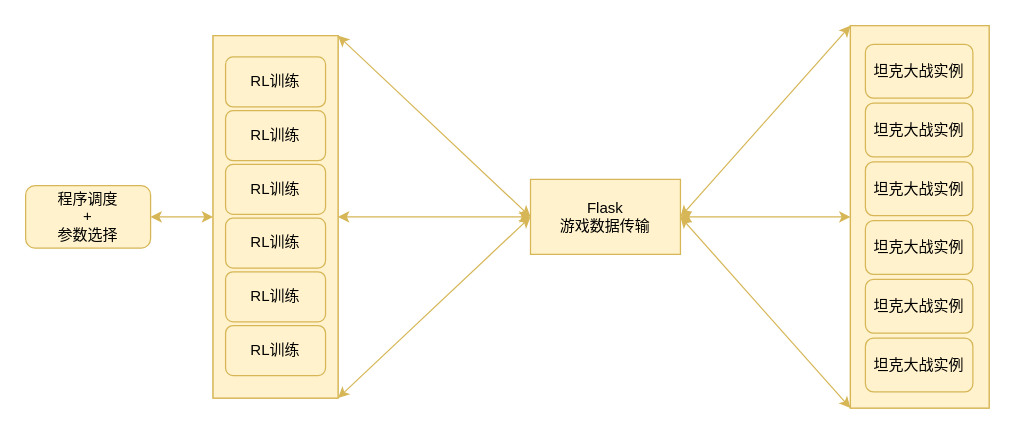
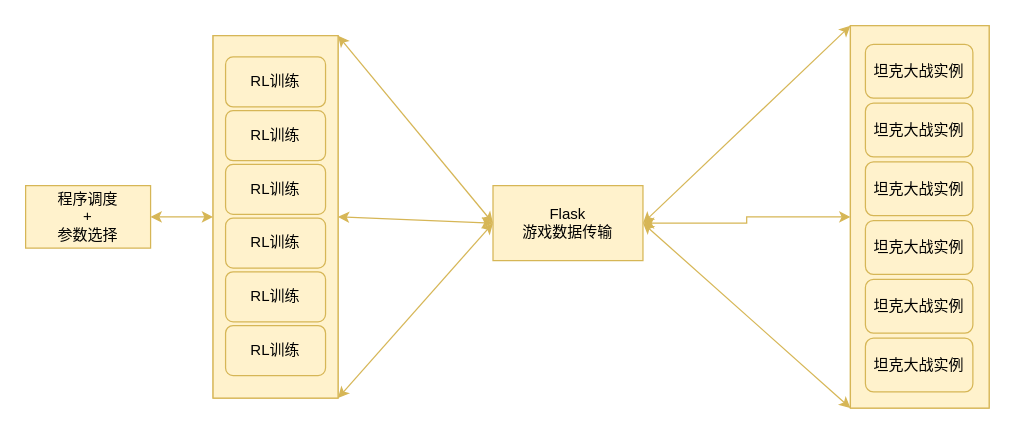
node "程序调度 + 参数选择": shape rounded rectangle -> rectangle
node "Flask 游戏数据传输": moved (606, 217) -> (568, 223)
